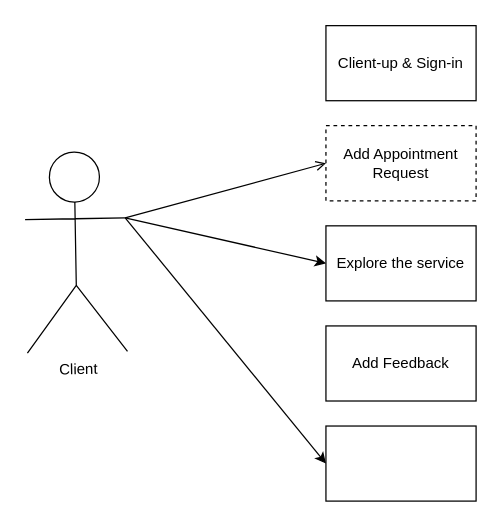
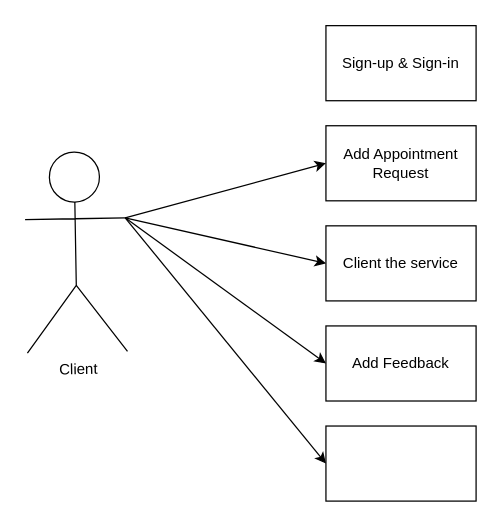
node "Client-up & Sign-in": label "Client-up & Sign-in" -> "Sign-up & Sign-in"
node "Add Appointment Request": style dashed -> solid
edge "Client" -> "Add Appointment Request": arrowhead open -> classic
node "Explore the service": label "Explore the service" -> "Client the service"
edge "Client" -> "Add Feedback": added
